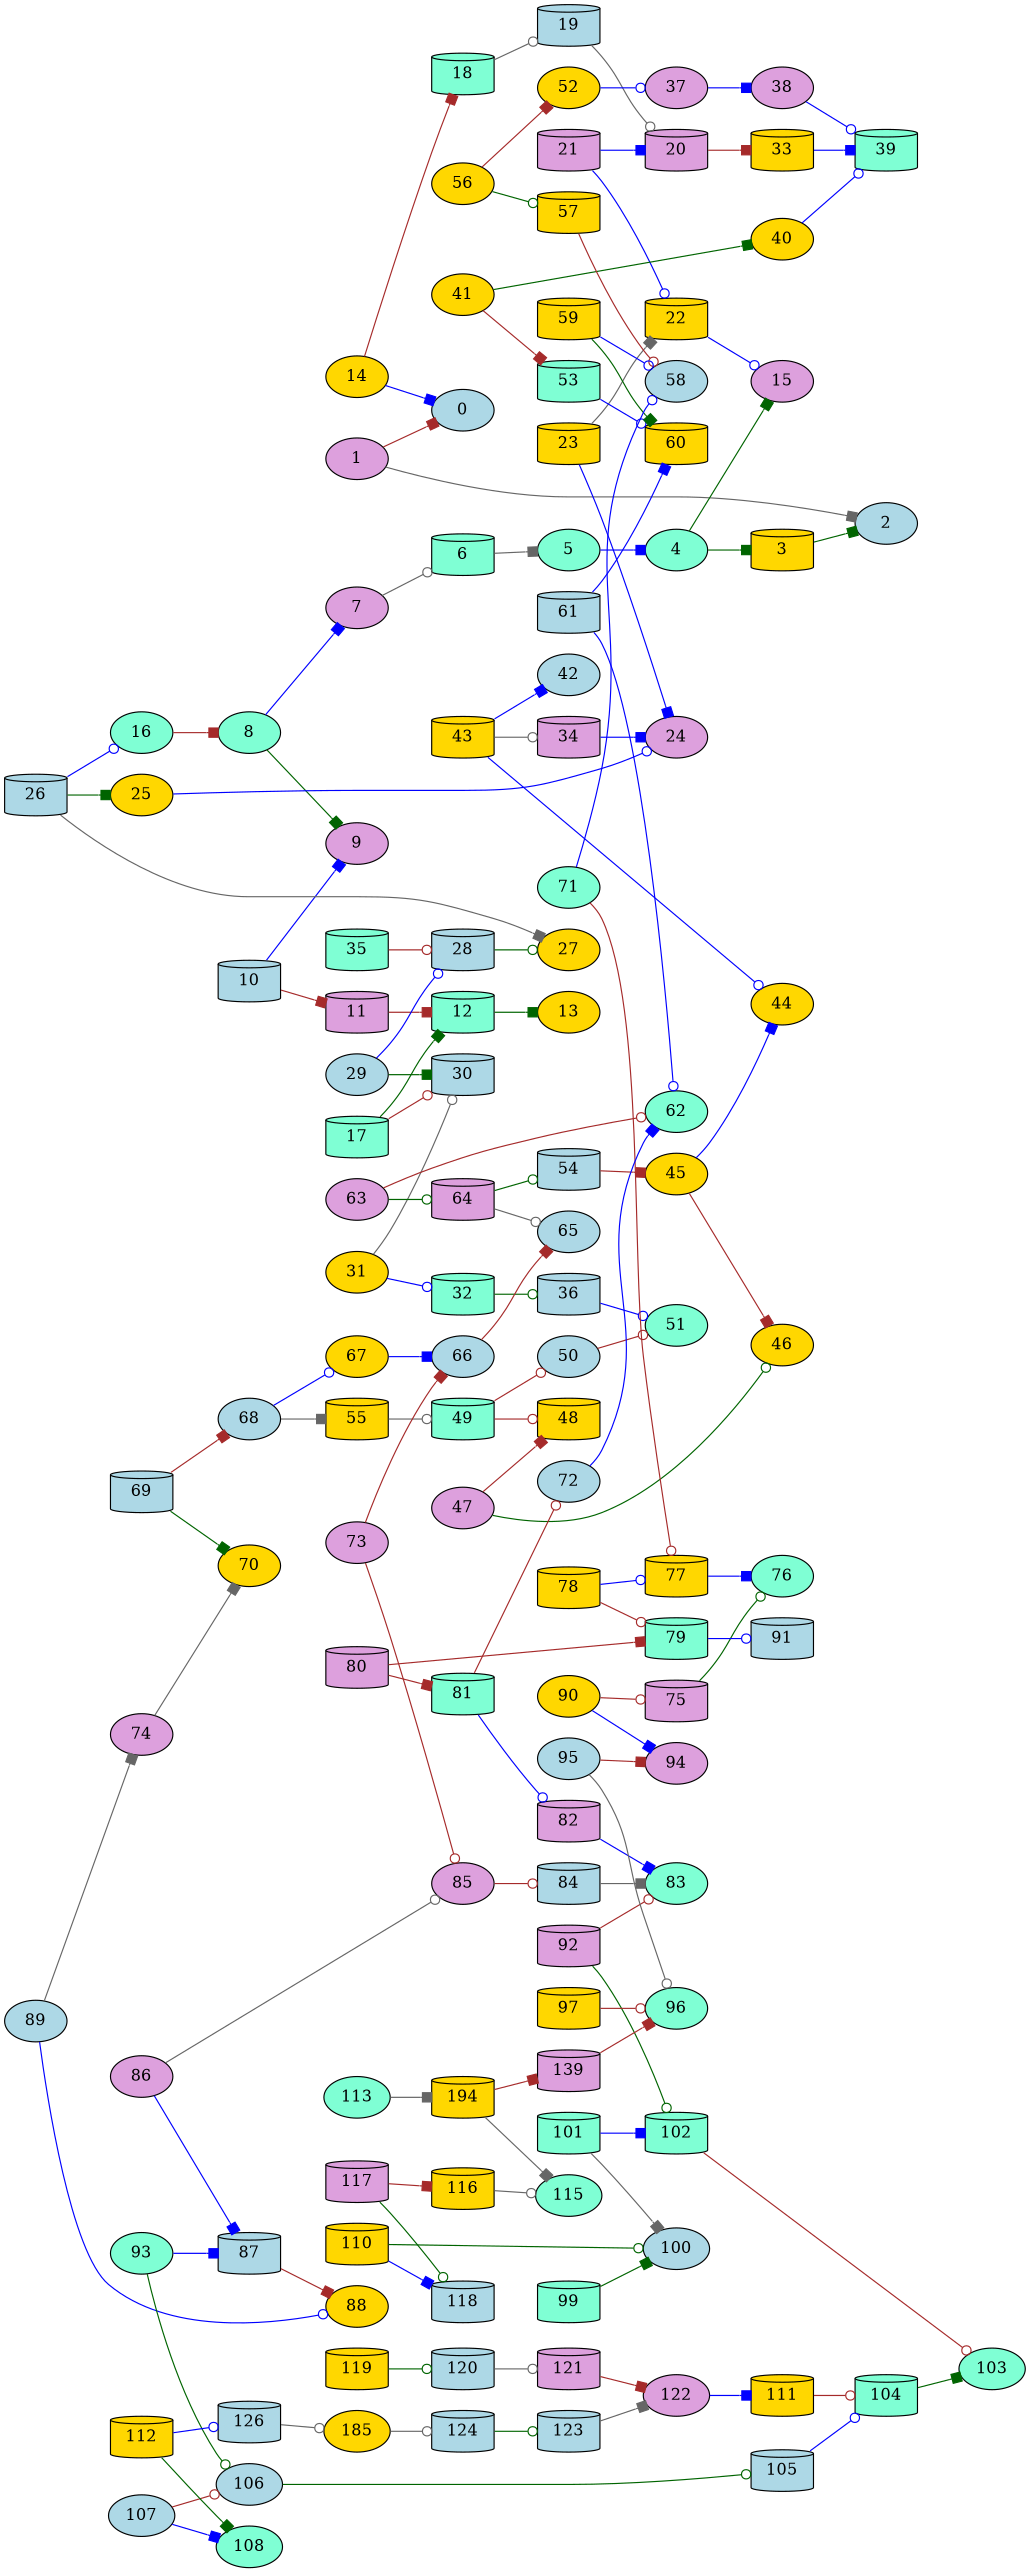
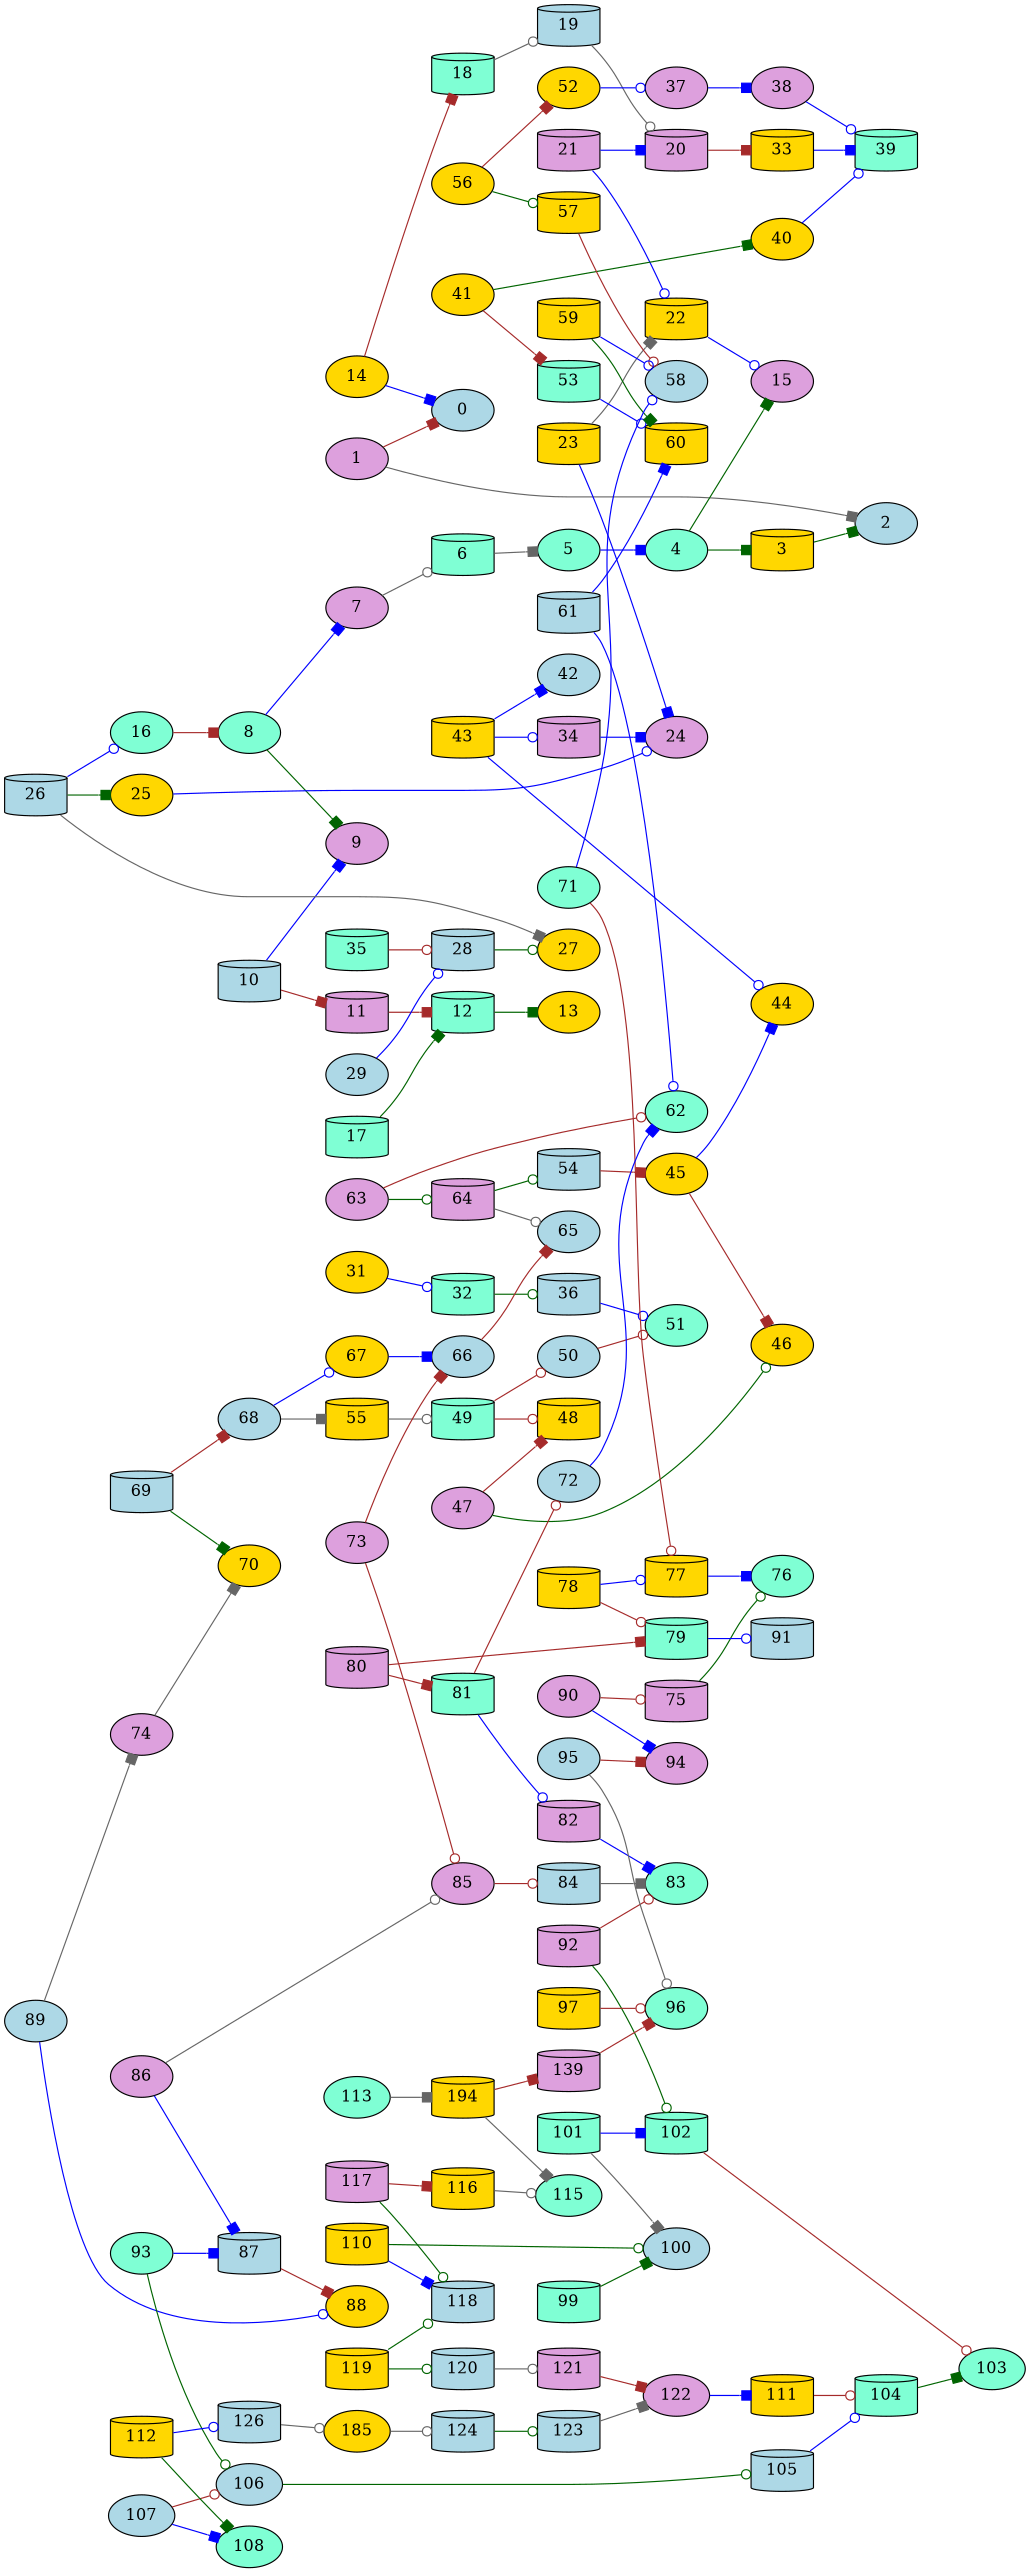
edge "43" -> "34": color gray40 -> blue
node "30": removed
node "90": fillcolor gold -> plum
edge "119" -> "118": added
